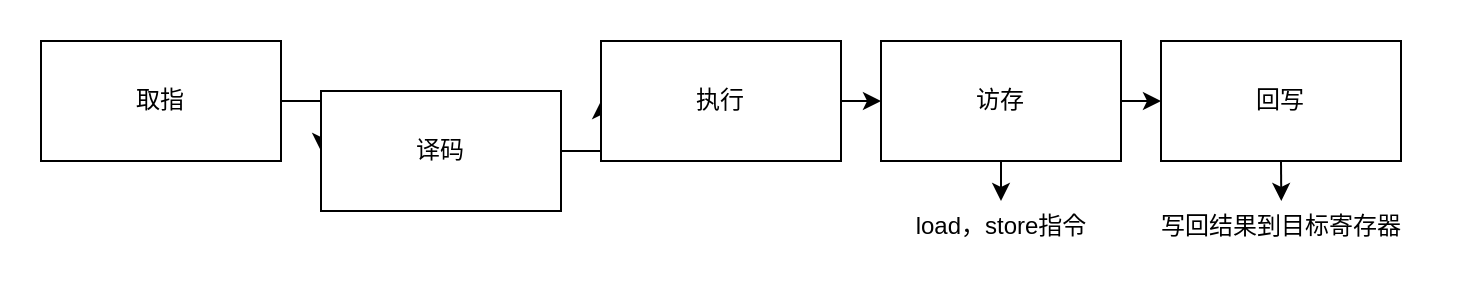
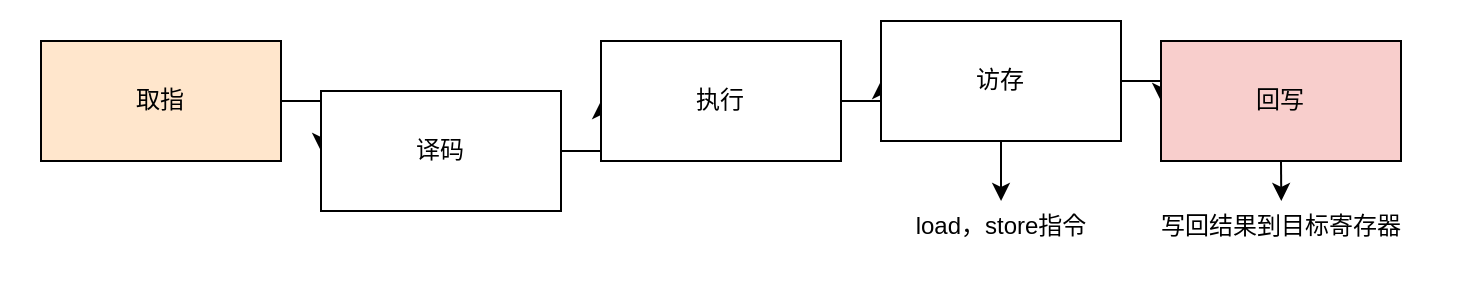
node "取指": fillcolor #ffffff -> #ffe6cc
node "访存": moved (1001, 101) -> (1001, 81)
node "回写": fillcolor #ffffff -> #f8cecc
